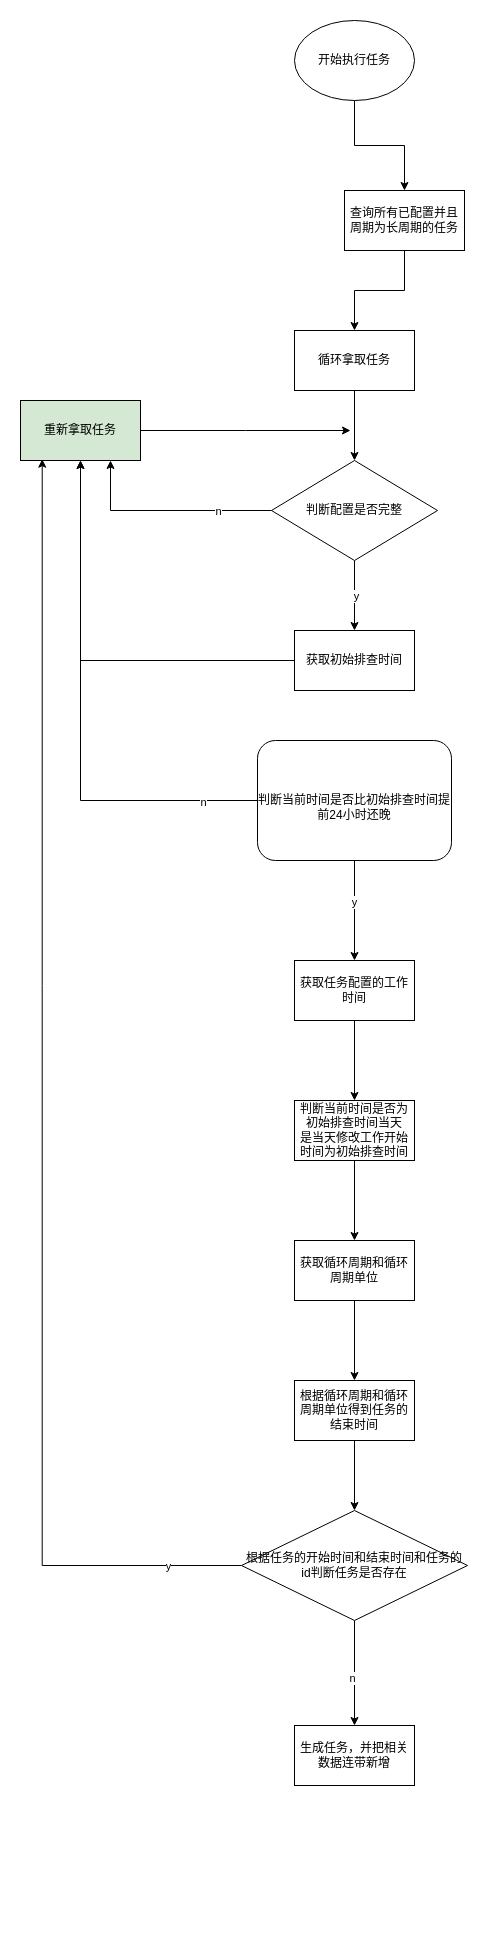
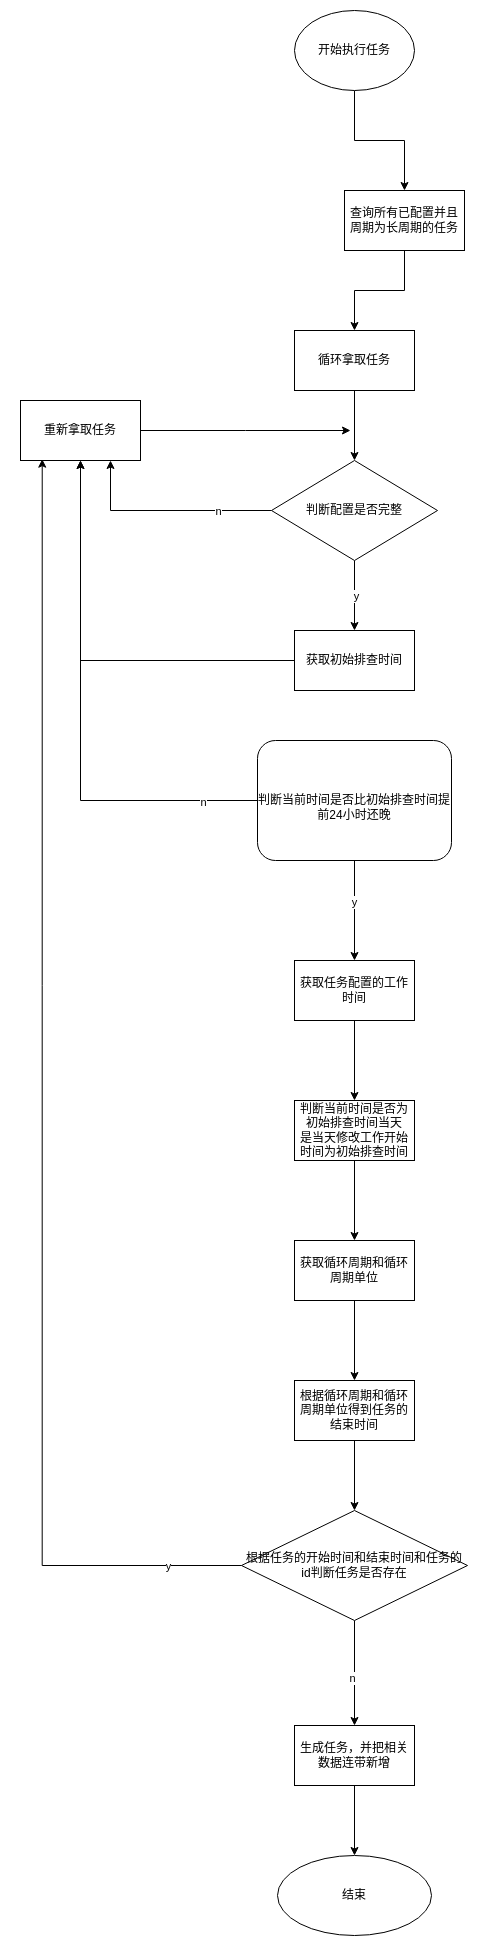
node "开始执行任务": moved (355, 61) -> (355, 51)
node "重新拿取任务": fillcolor #d5e8d4 -> #ffffff
edge "生成任务，并把相关数据连带新增" -> "结束": added
node "结束": added
